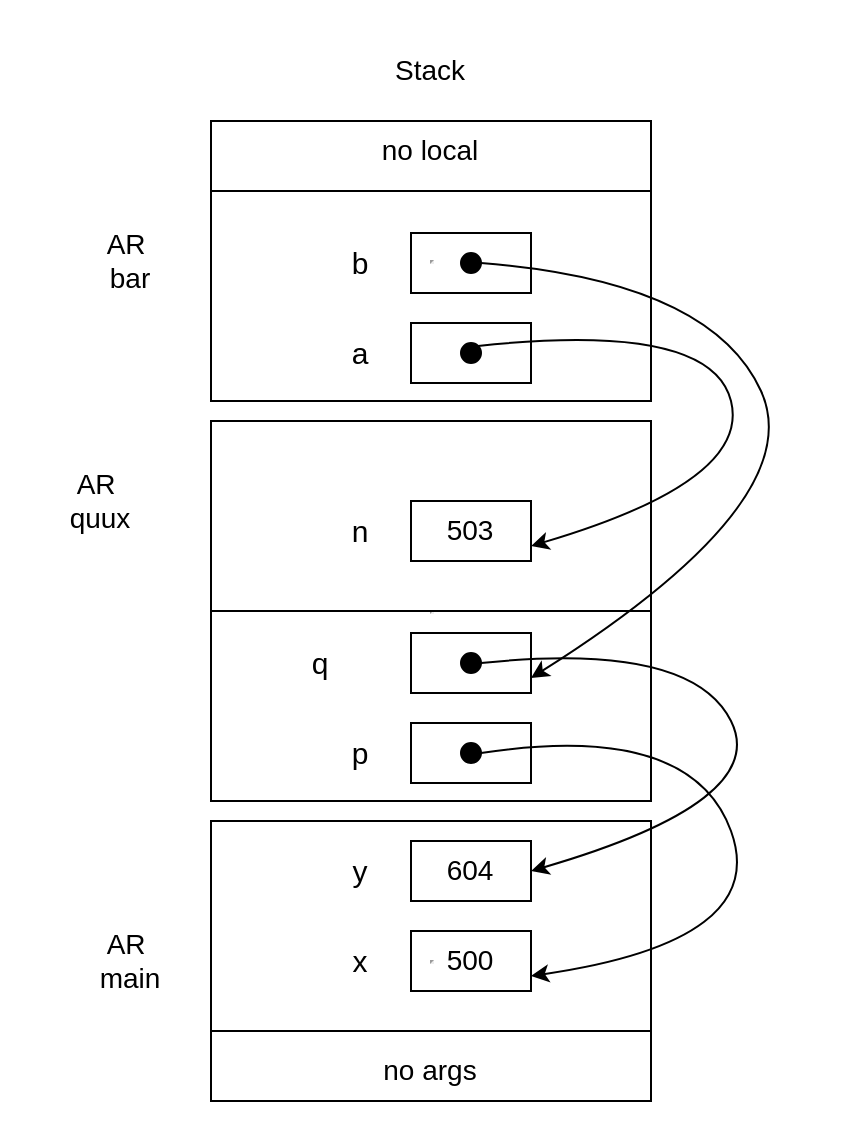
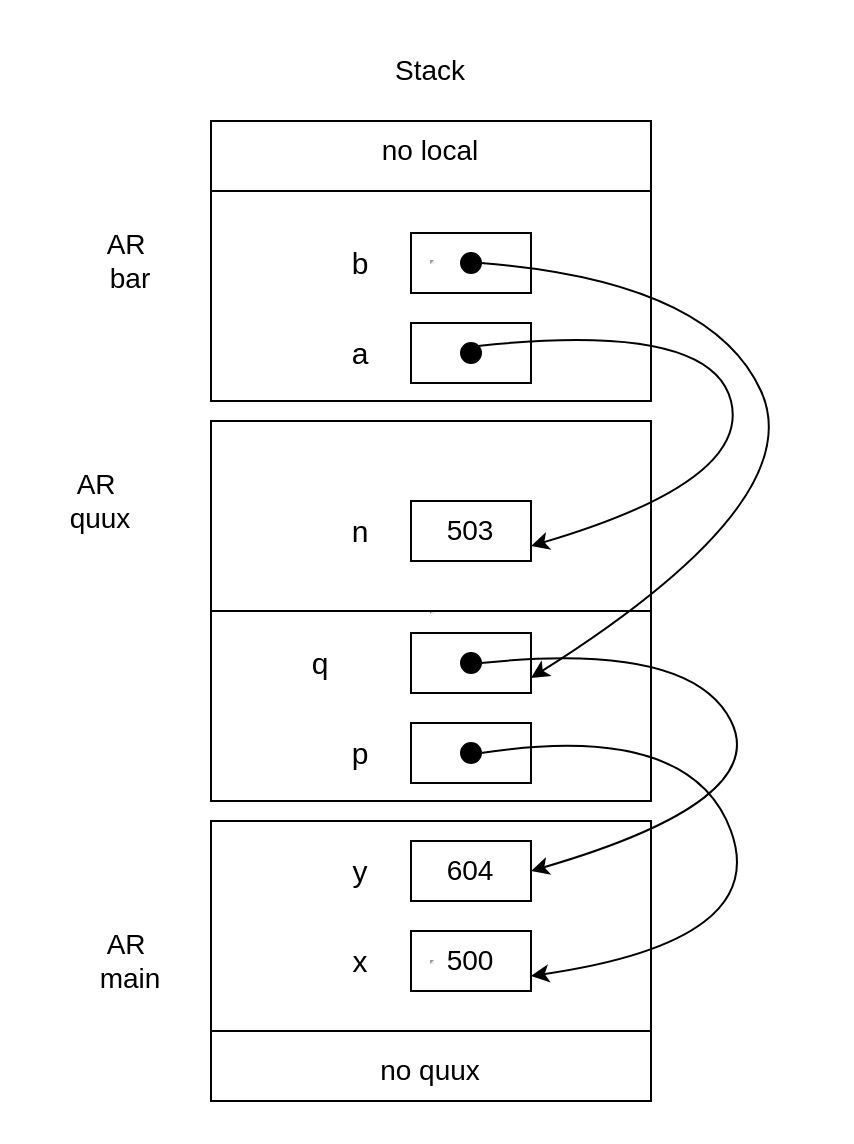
node "no args": label "no args" -> "no quux"
